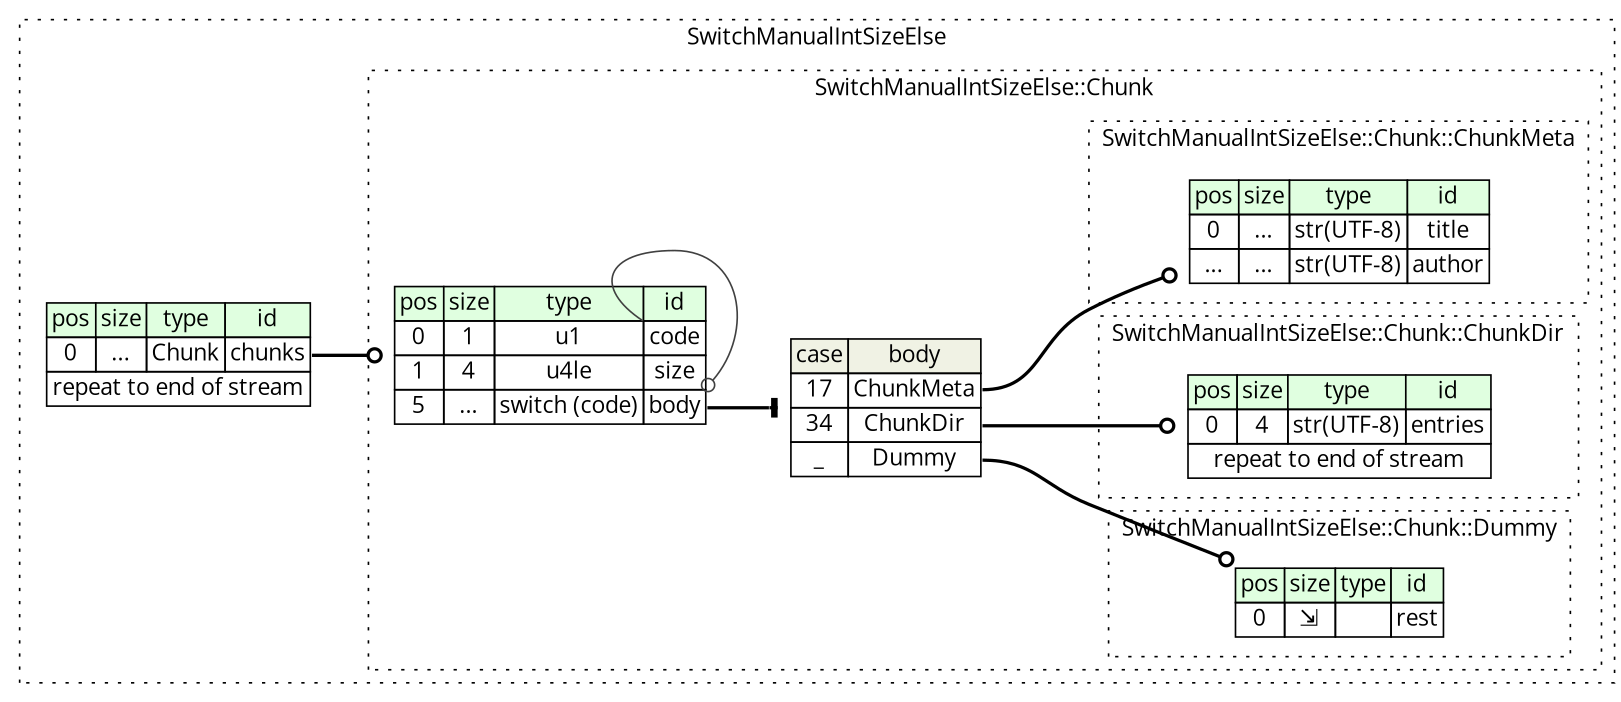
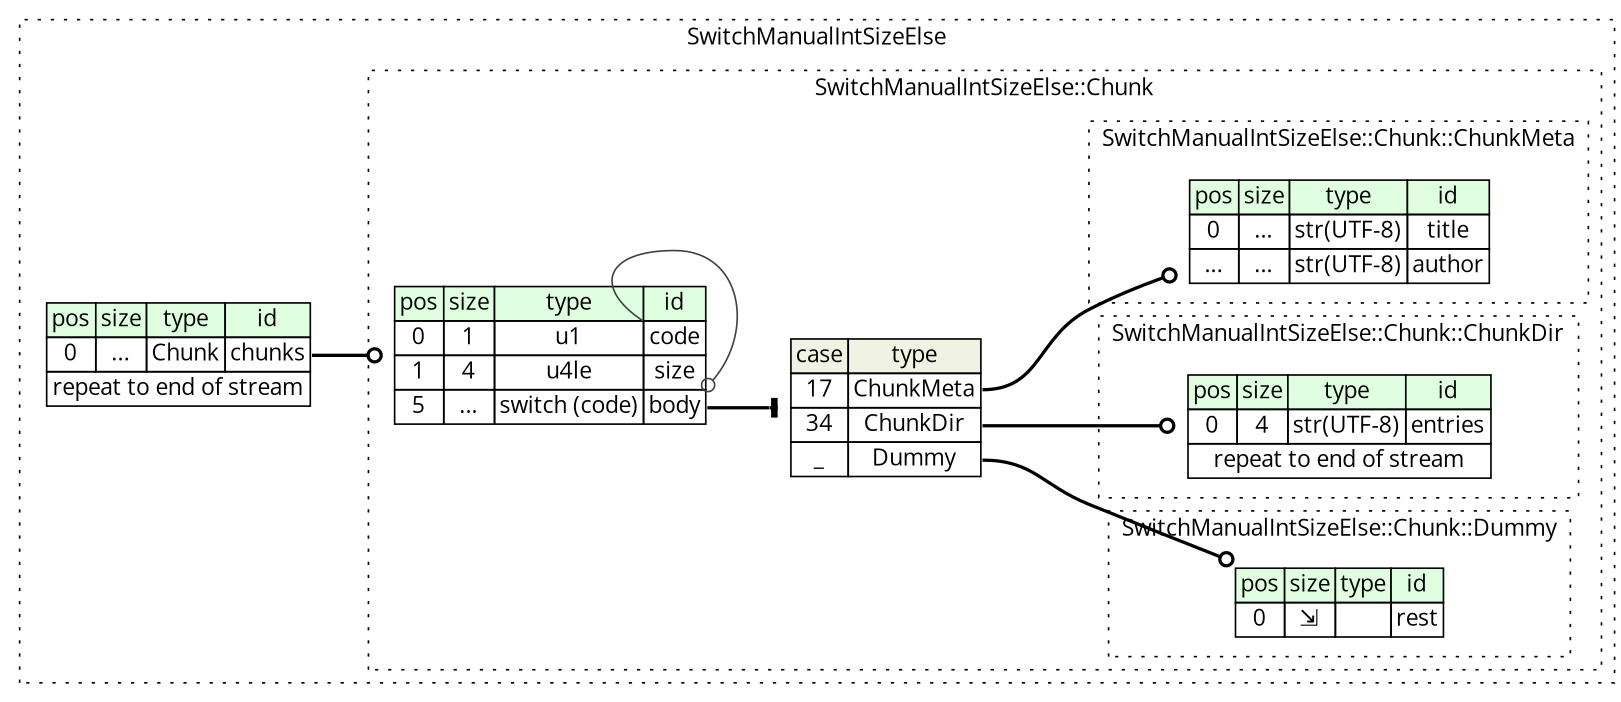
node "case": text "body" -> "type"
